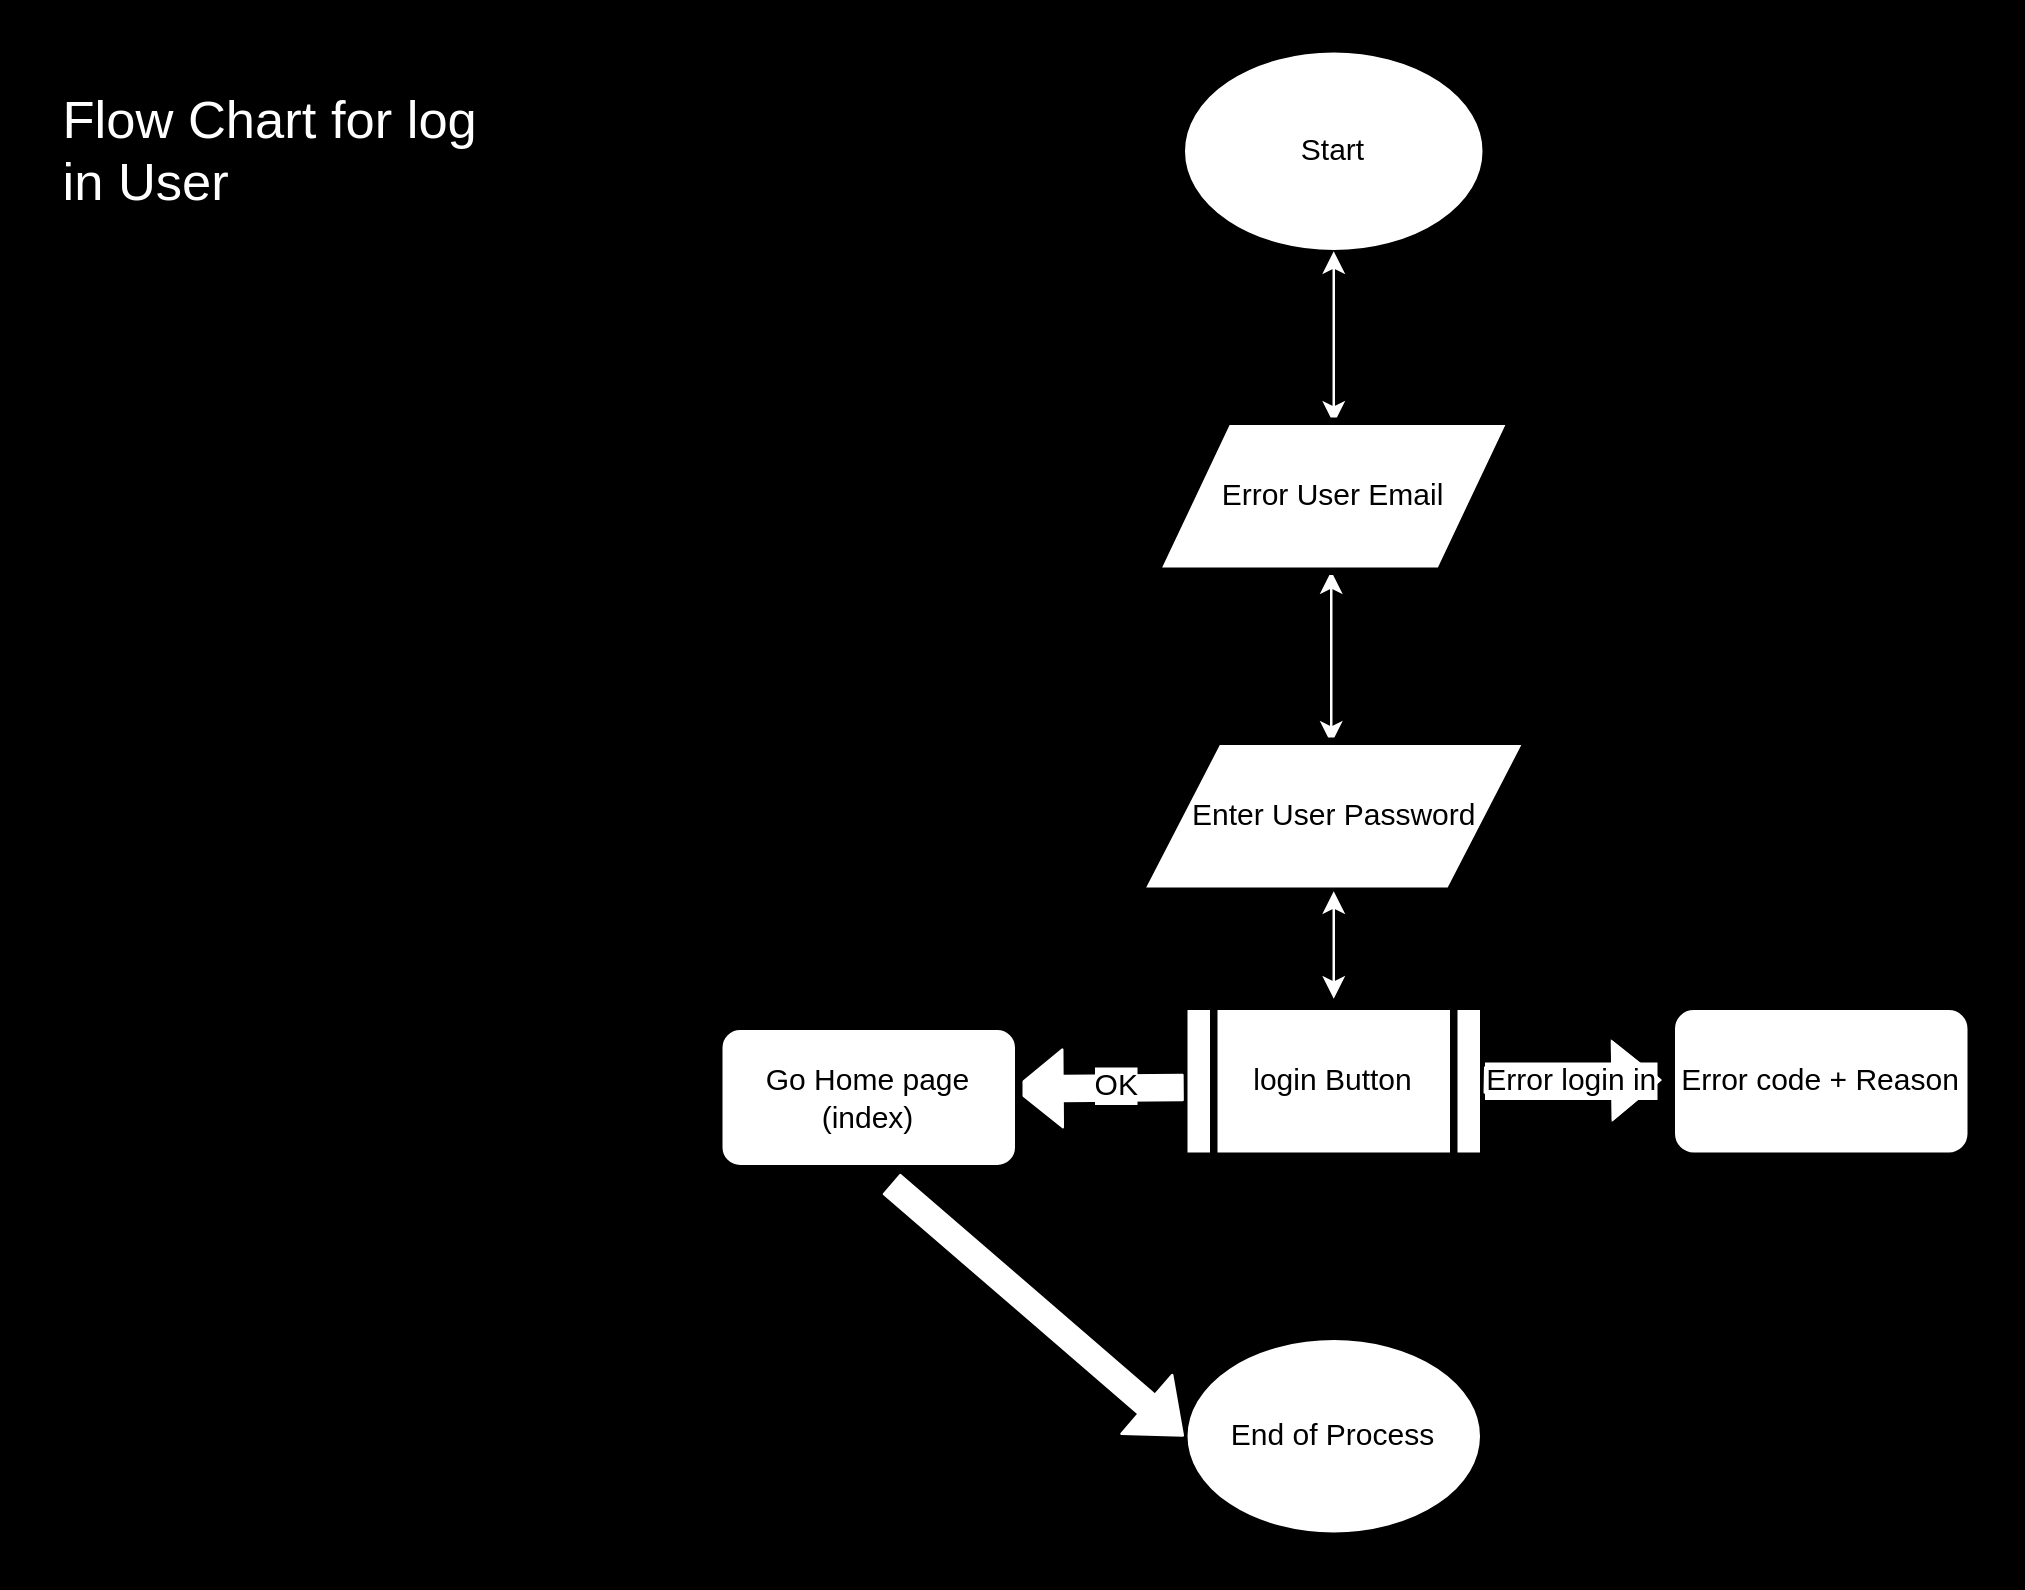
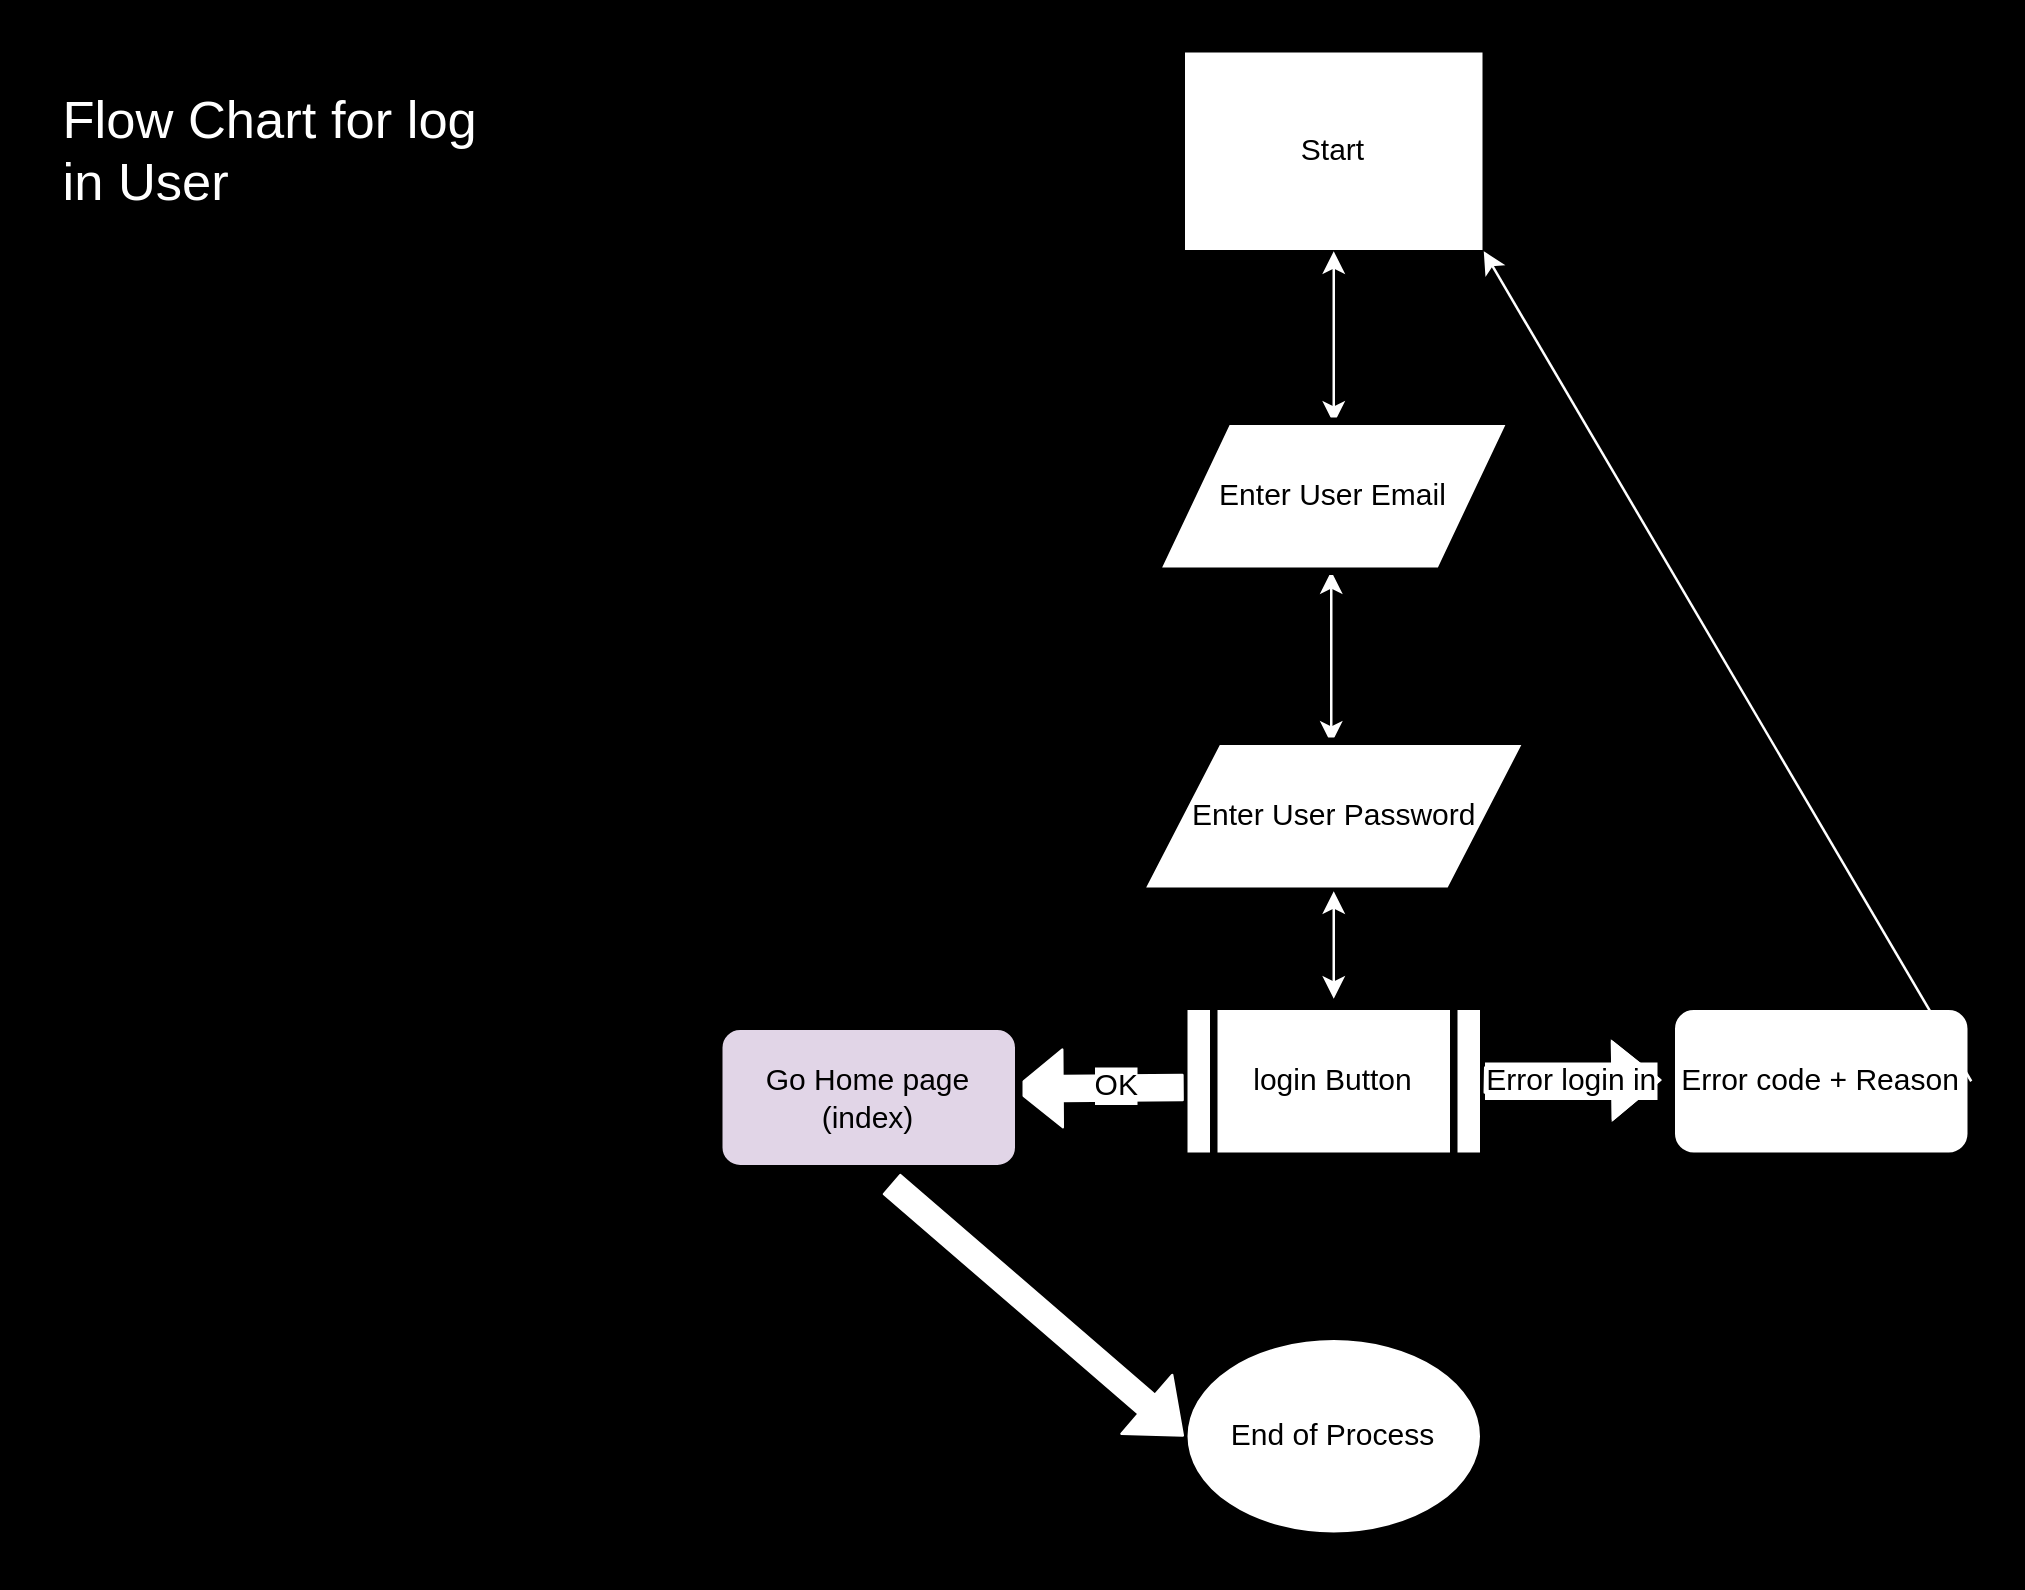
node "Start": shape ellipse -> rectangle
node "Error User Email": label "Error User Email" -> "Enter User Email"
edge "Error code + Reason" -> "Start": added
node "Go Home page (index)": fillcolor #ffffff -> #e1d5e7
